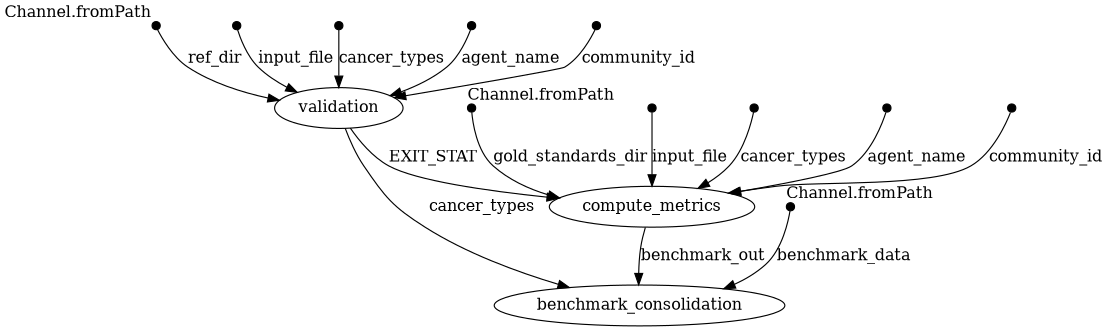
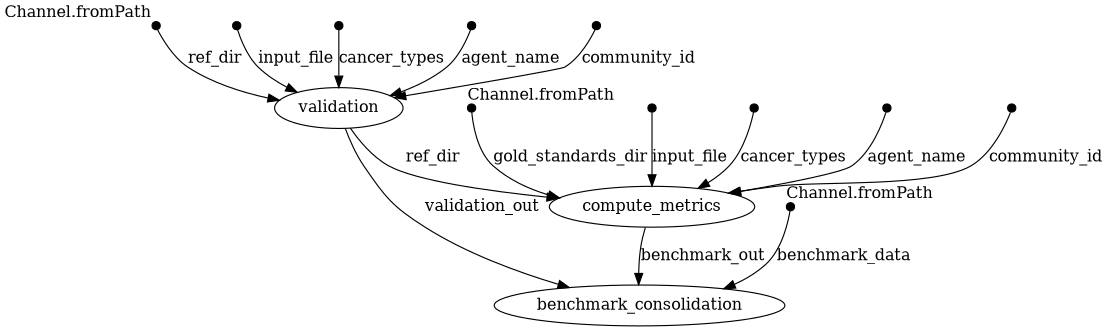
edge "validation" -> "compute_metrics": label "EXIT_STAT" -> "ref_dir"
edge "validation" -> "benchmark_consolidation": label "cancer_types" -> "validation_out"
